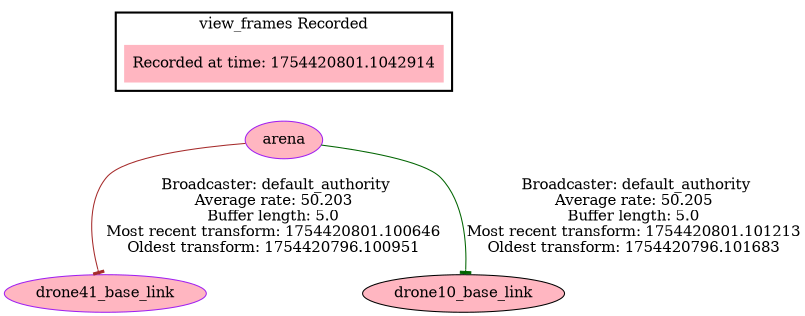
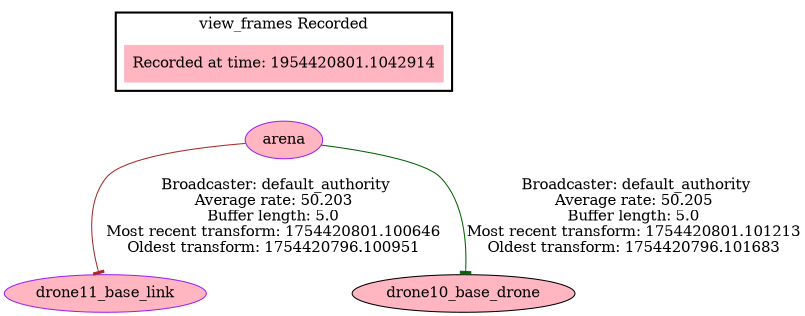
node "Recorded at time: 1754420801.1042914": label "Recorded at time: 1754420801.1042914" -> "Recorded at time: 1954420801.1042914"
node "drone41_base_link": label "drone41_base_link" -> "drone11_base_link"
node "drone10_base_link": label "drone10_base_link" -> "drone10_base_drone"
